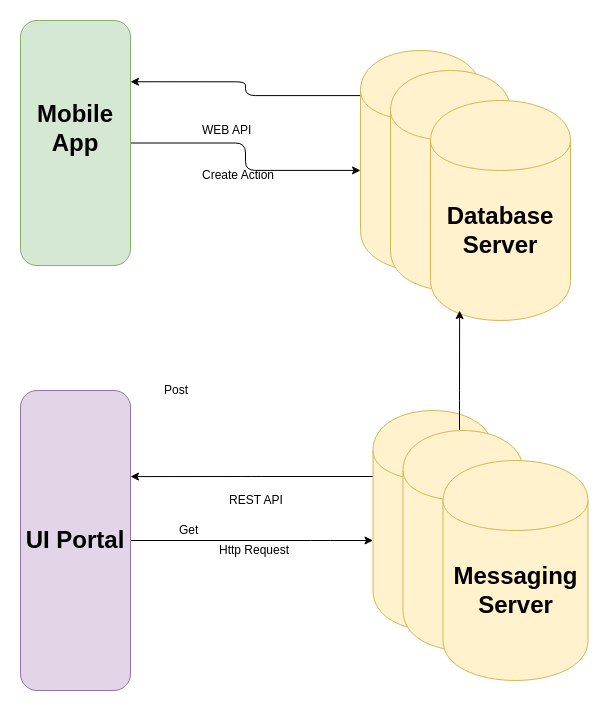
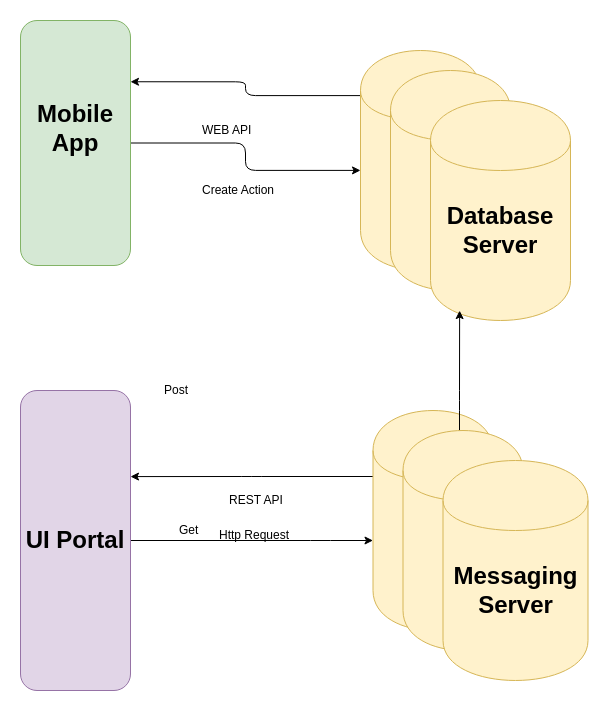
node "Create Action": moved (246, 176) -> (246, 191)
node "Http Request": moved (263, 551) -> (263, 536)
